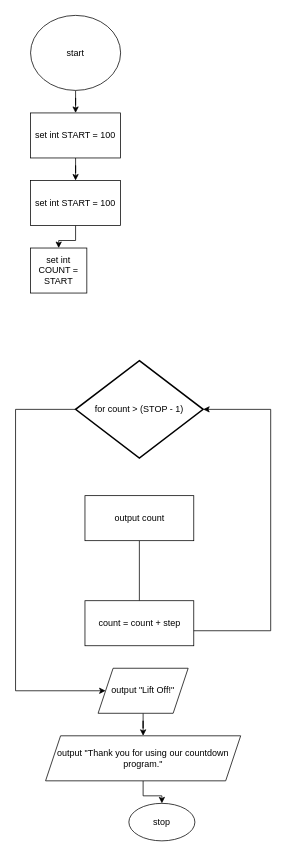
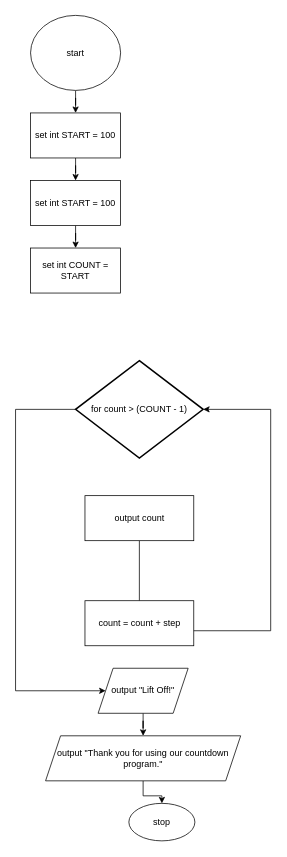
node "set int COUNT = START": size 56x45 -> 90x45
node "for count > (STOP - 1)": label "for count > (STOP - 1)" -> "for count > (COUNT - 1)"
